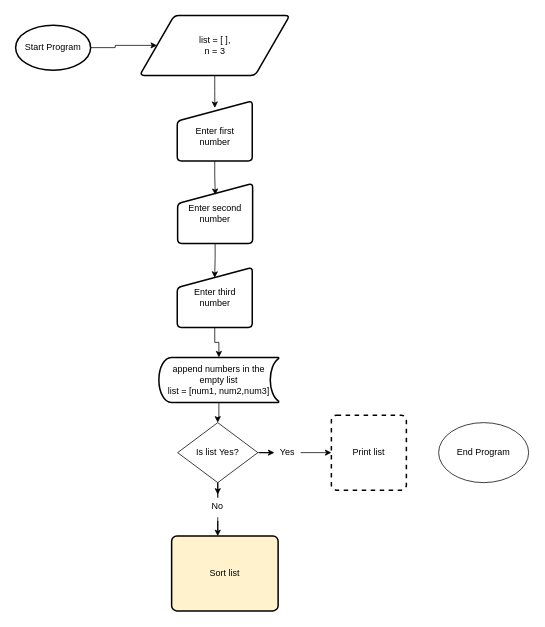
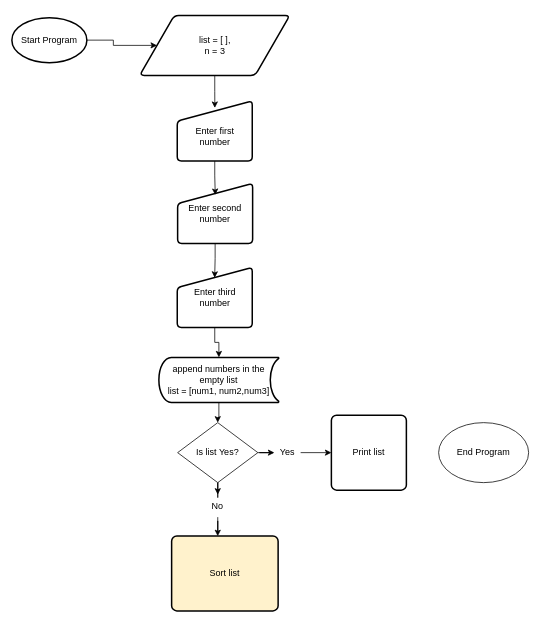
node "Start Program": moved (53, 48) -> (49, 40)
node "Print list": style dashed -> solid
